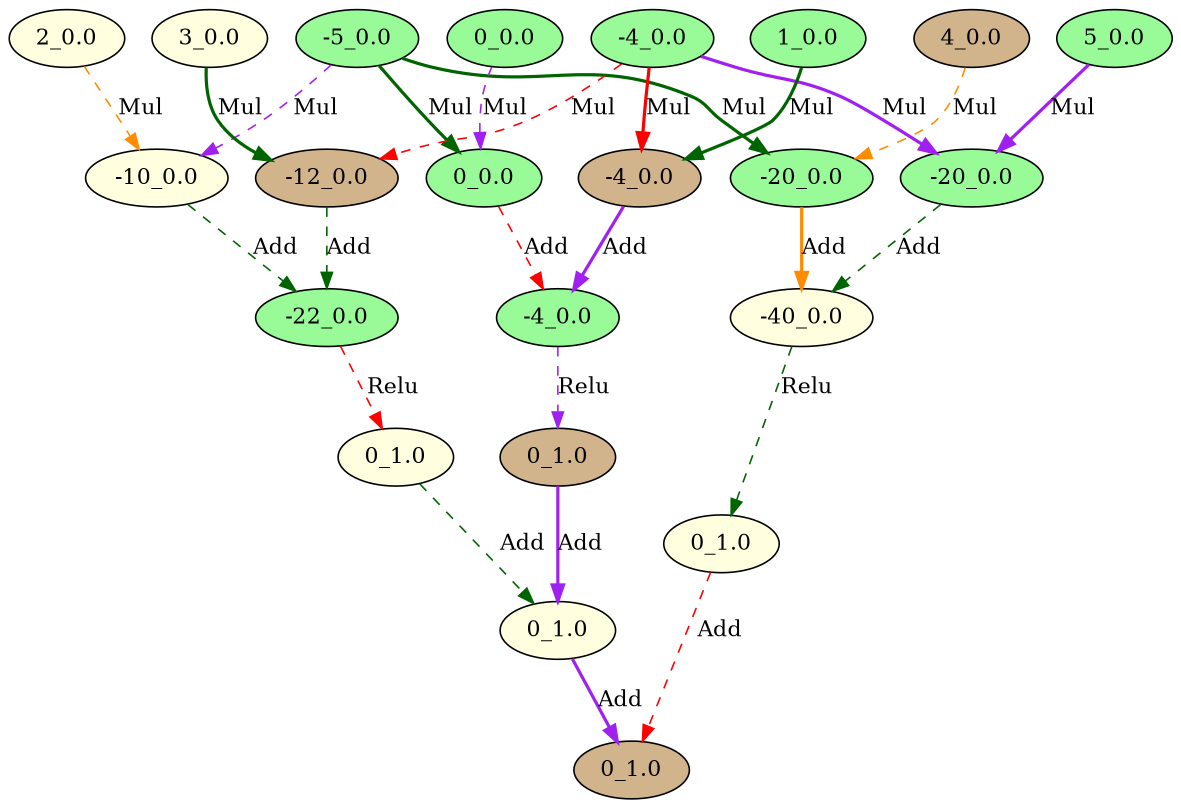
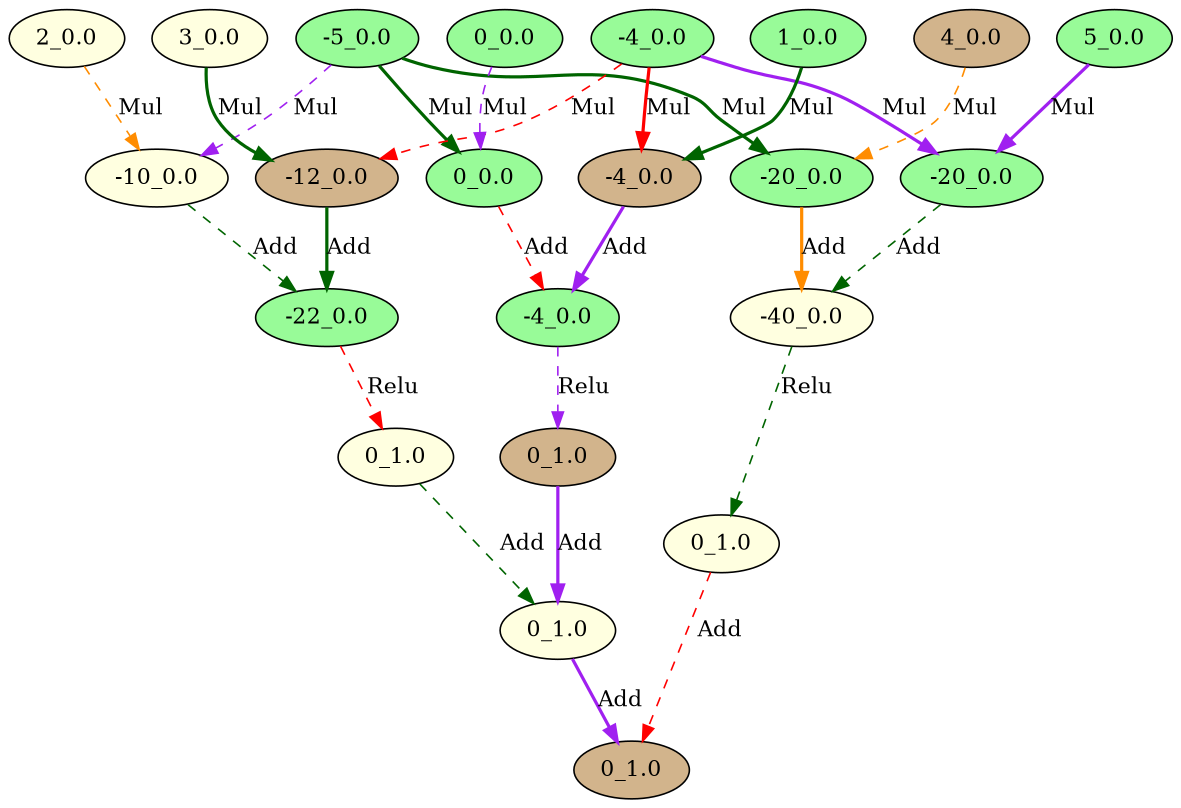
edge "-12_0.0" -> "-22_0.0": style dashed -> bold
